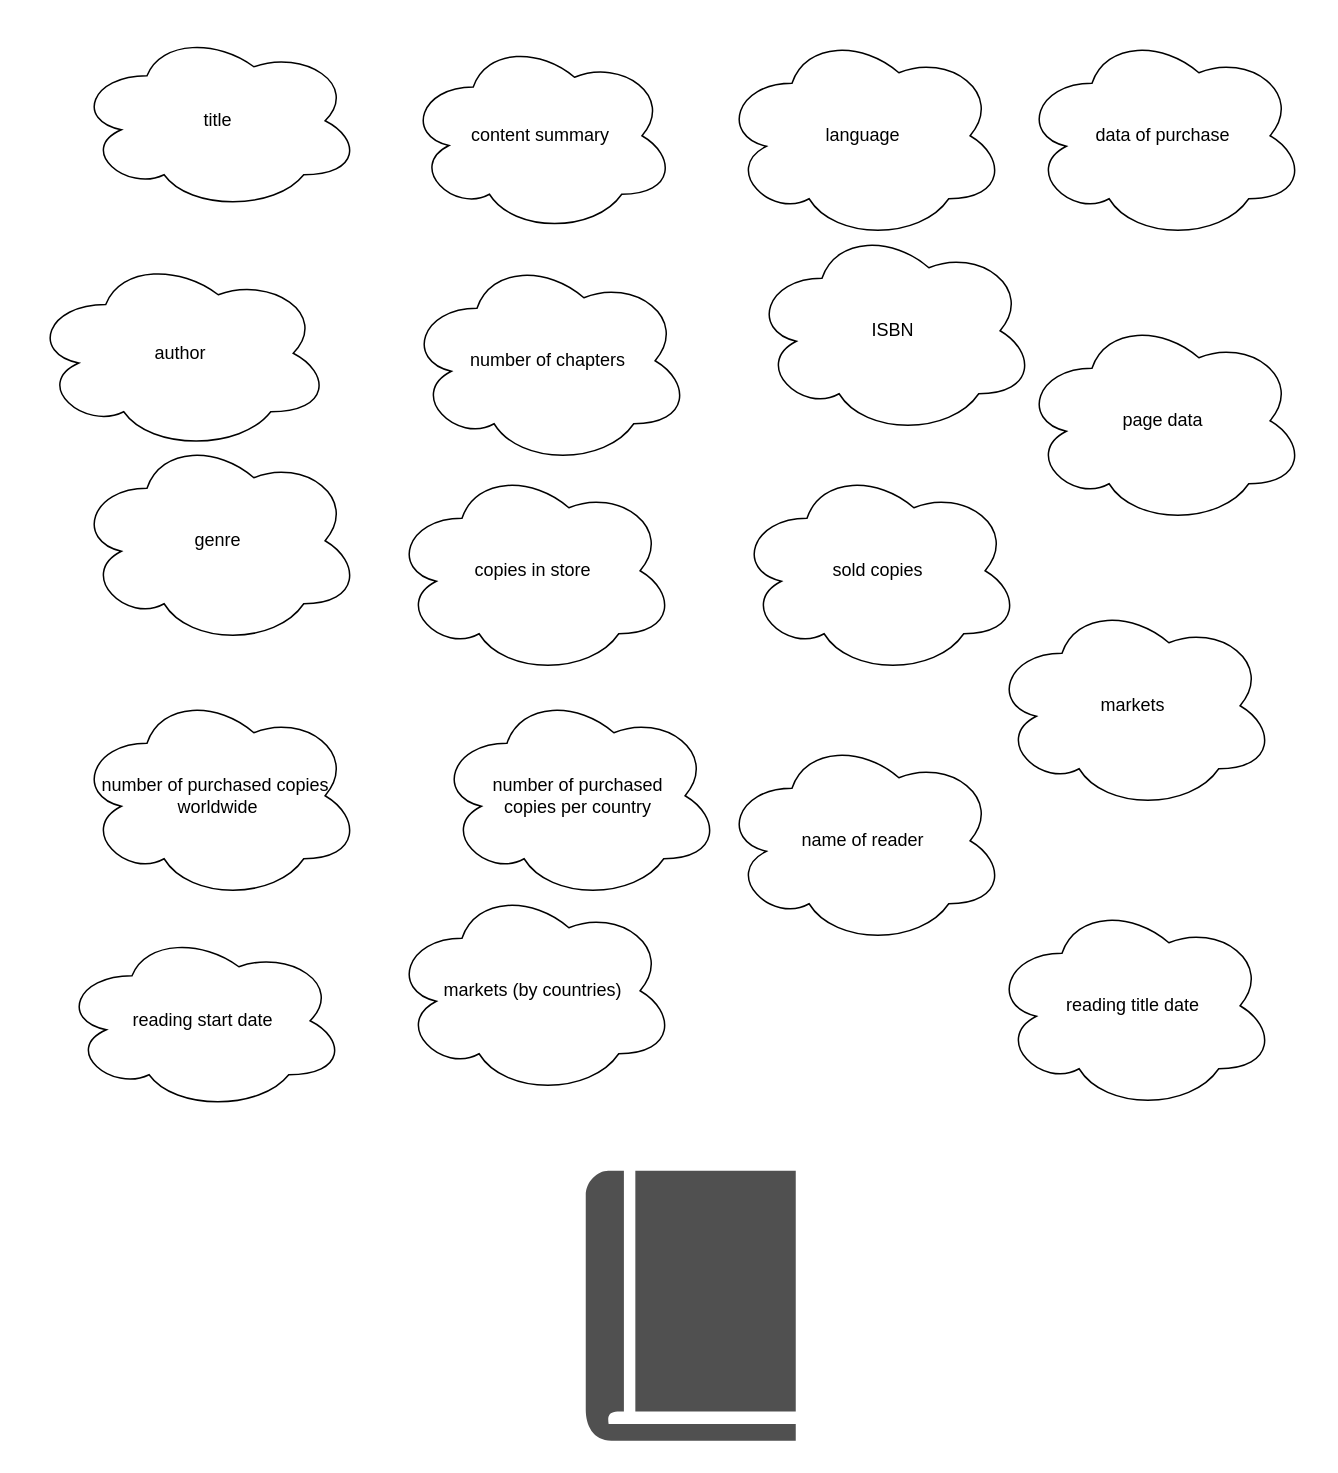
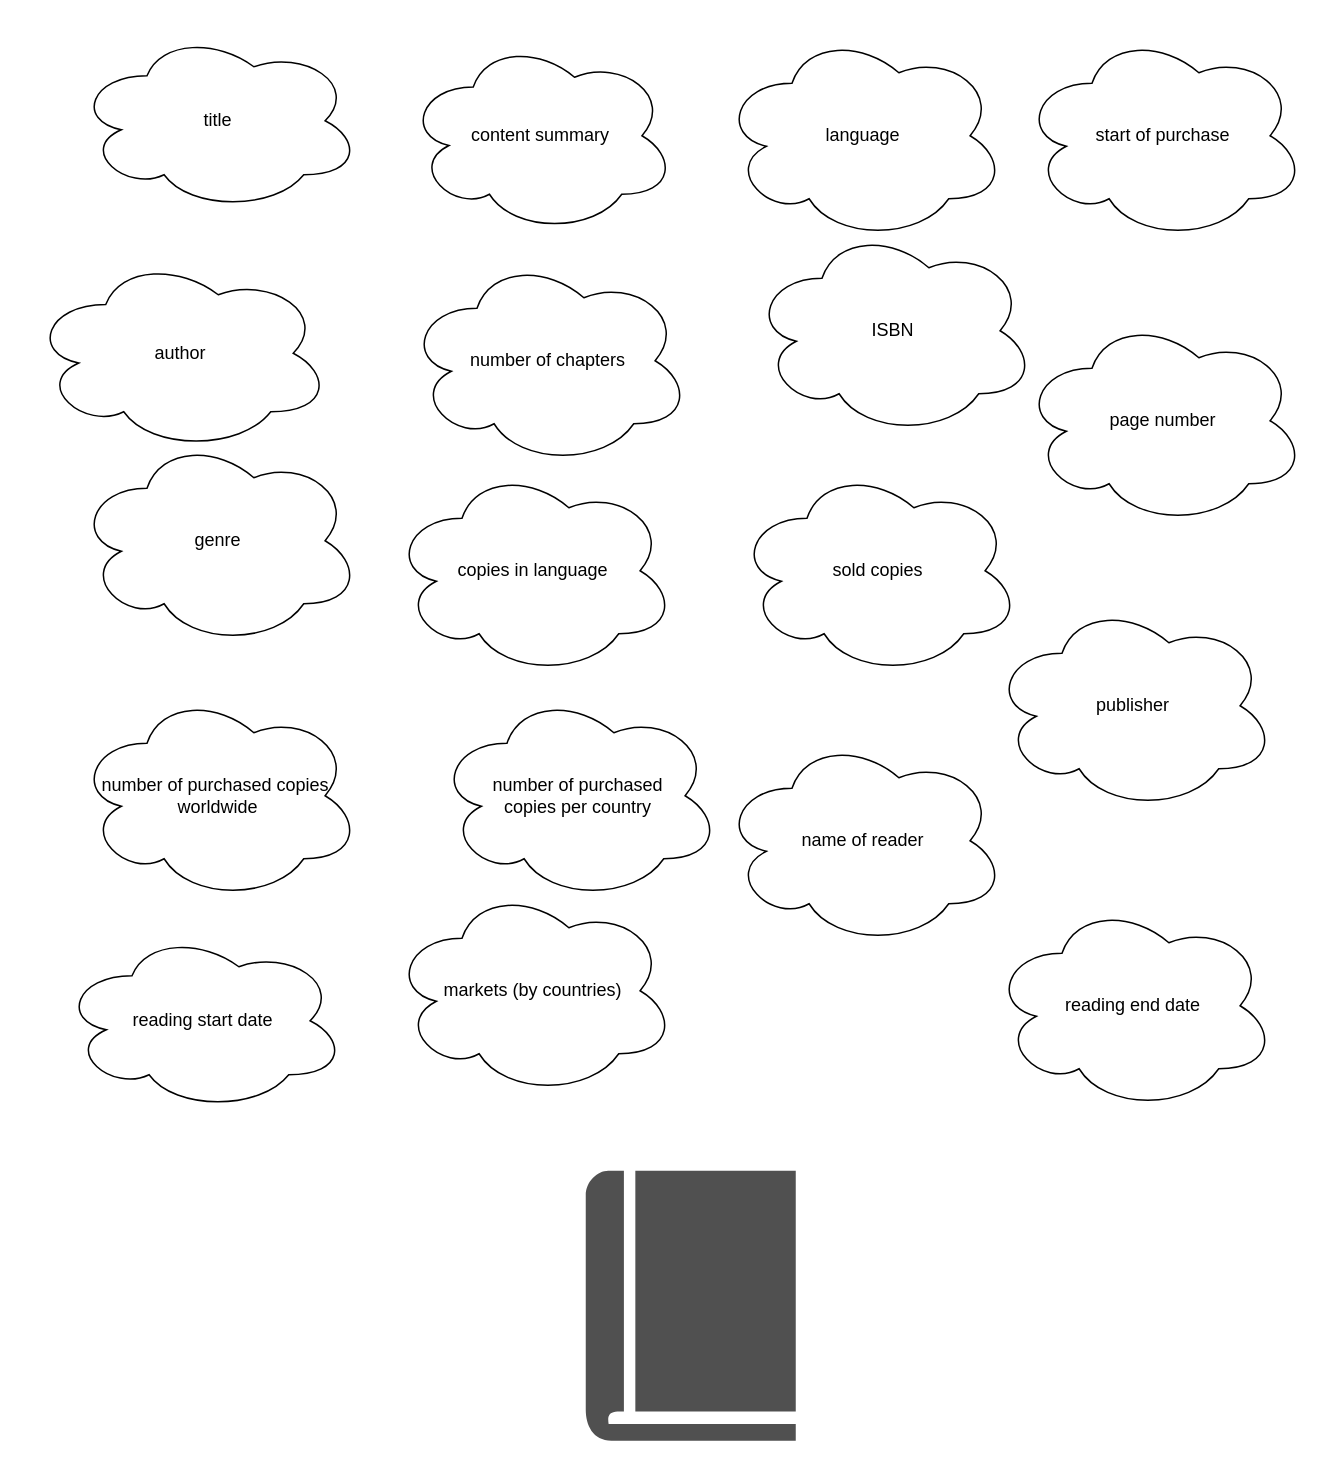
node "data of purchase": label "data of purchase" -> "start of purchase"
node "page data": label "page data" -> "page number"
node "copies in store": label "copies in store" -> "copies in language"
node "markets": label "markets" -> "publisher"
node "reading title date": label "reading title date" -> "reading end date"
